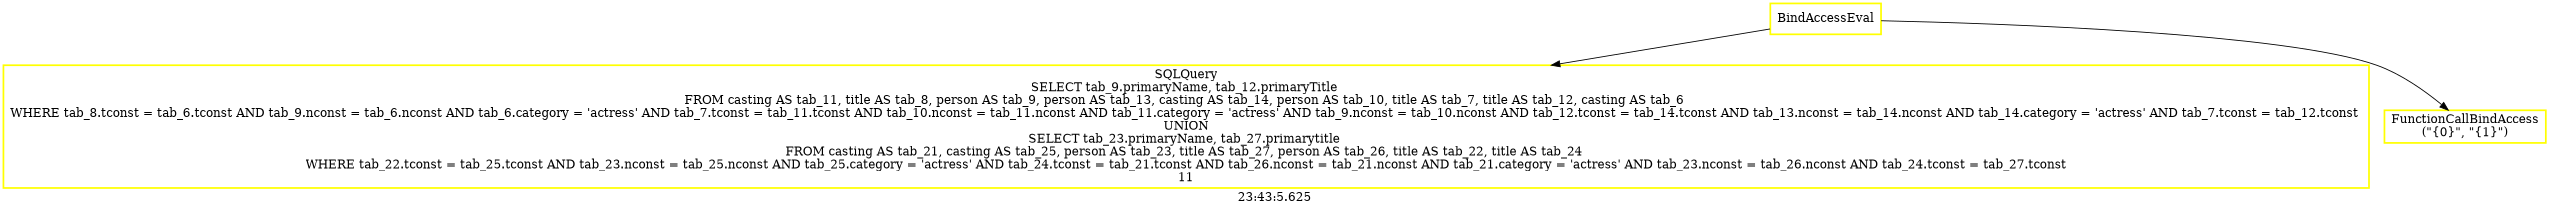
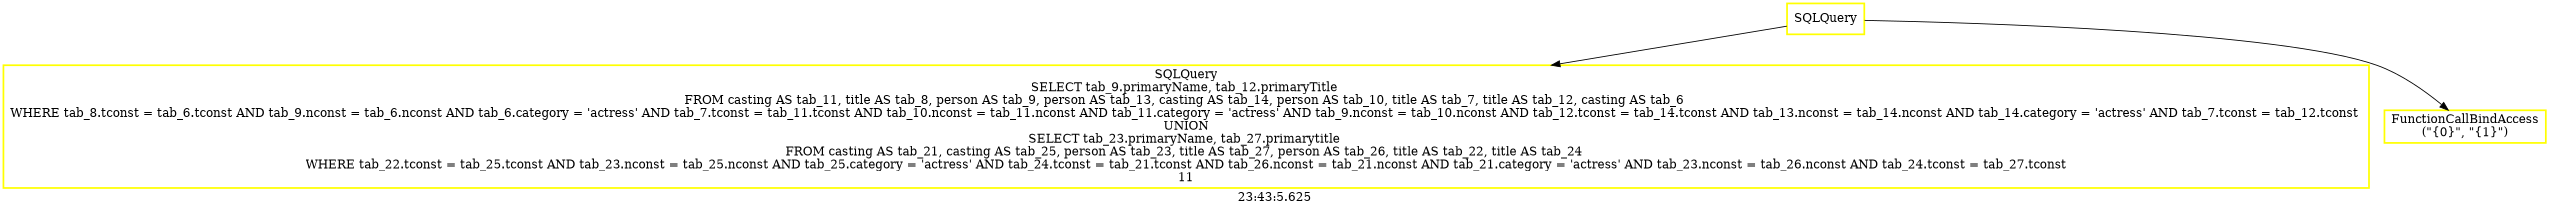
node "BindAccessEval": label "BindAccessEval" -> "SQLQuery"
